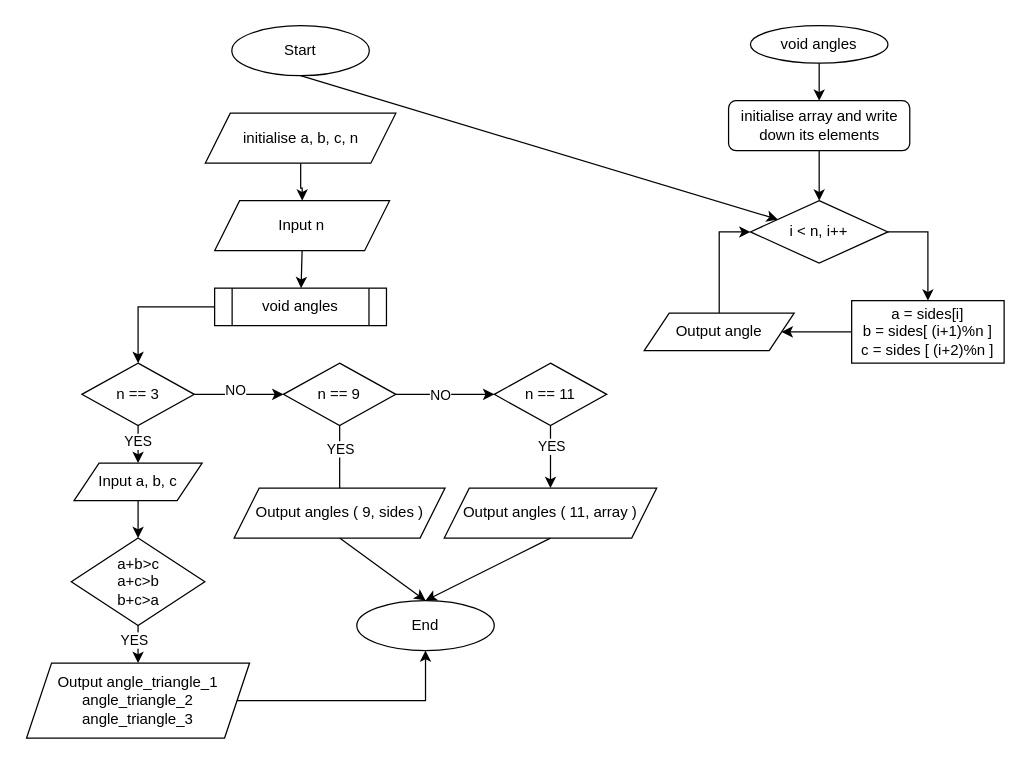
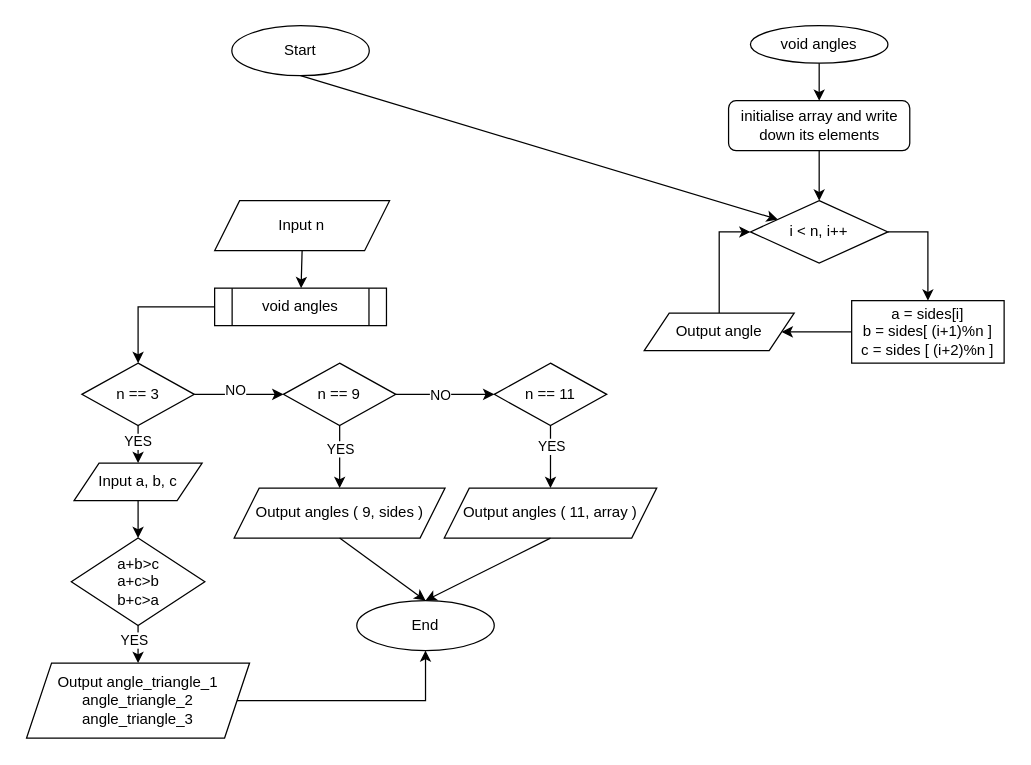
node "initialise a, b, c, n": removed
edge "initialise a, b, c, n" -> "Input n": removed
edge "n == 9" -- "Output angles ( 9, sides )": arrowhead none -> classic
